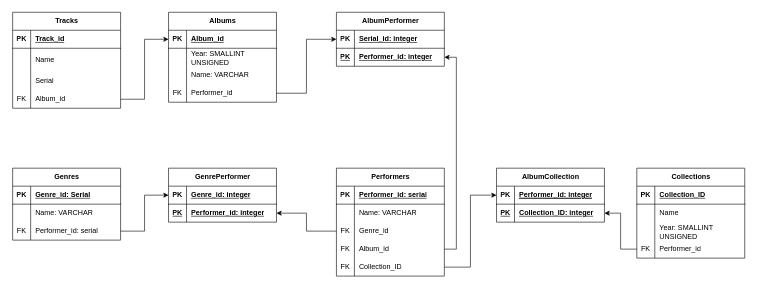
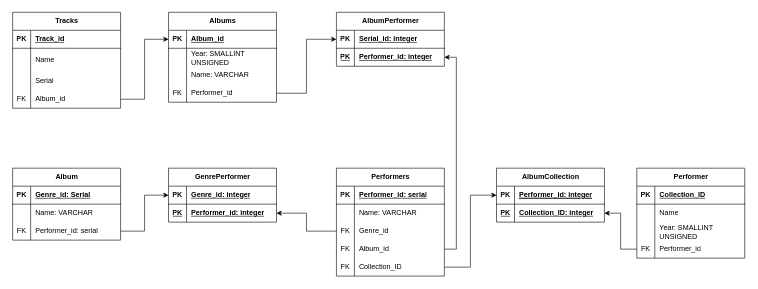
node "Genres": label "Genres" -> "Album"
node "Collections": label "Collections" -> "Performer"
